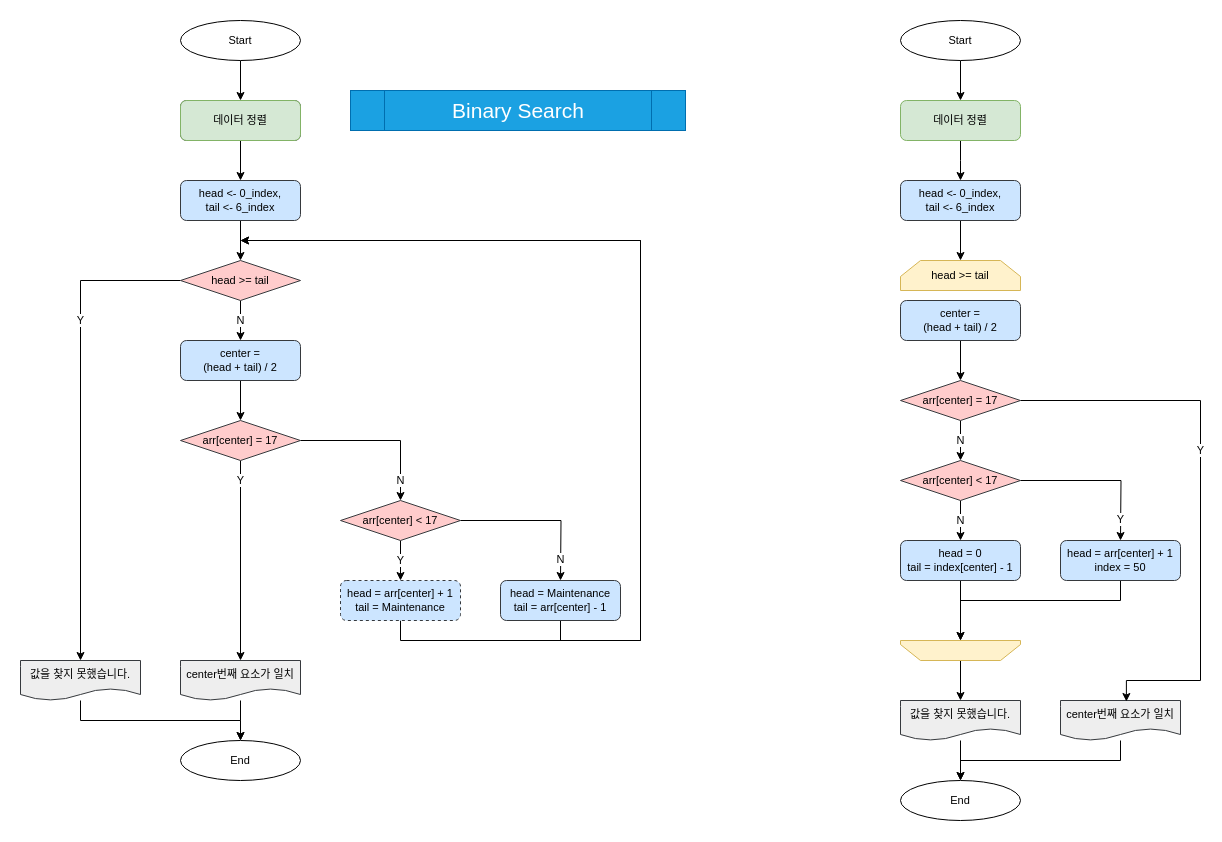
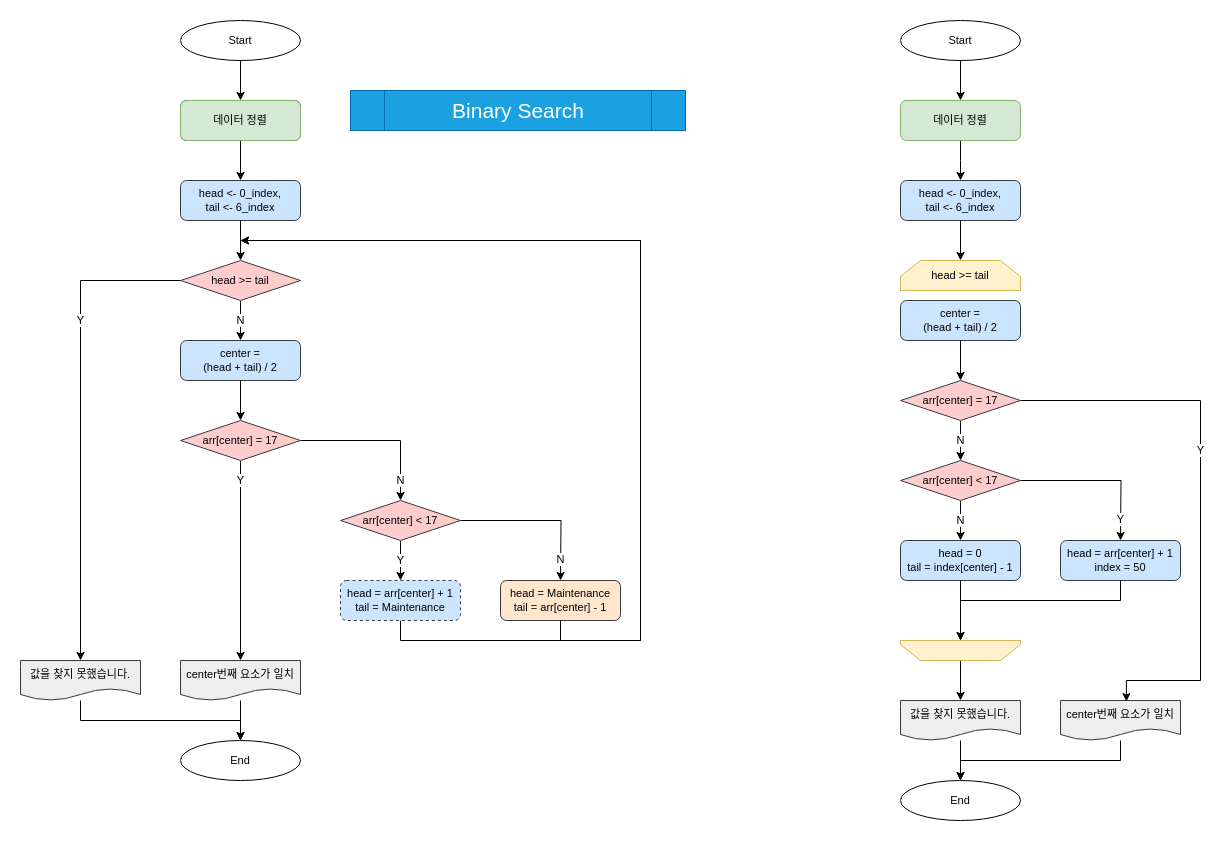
node "head = Maintenance tail = arr[center] - 1": fillcolor #cce5ff -> #ffe6cc
